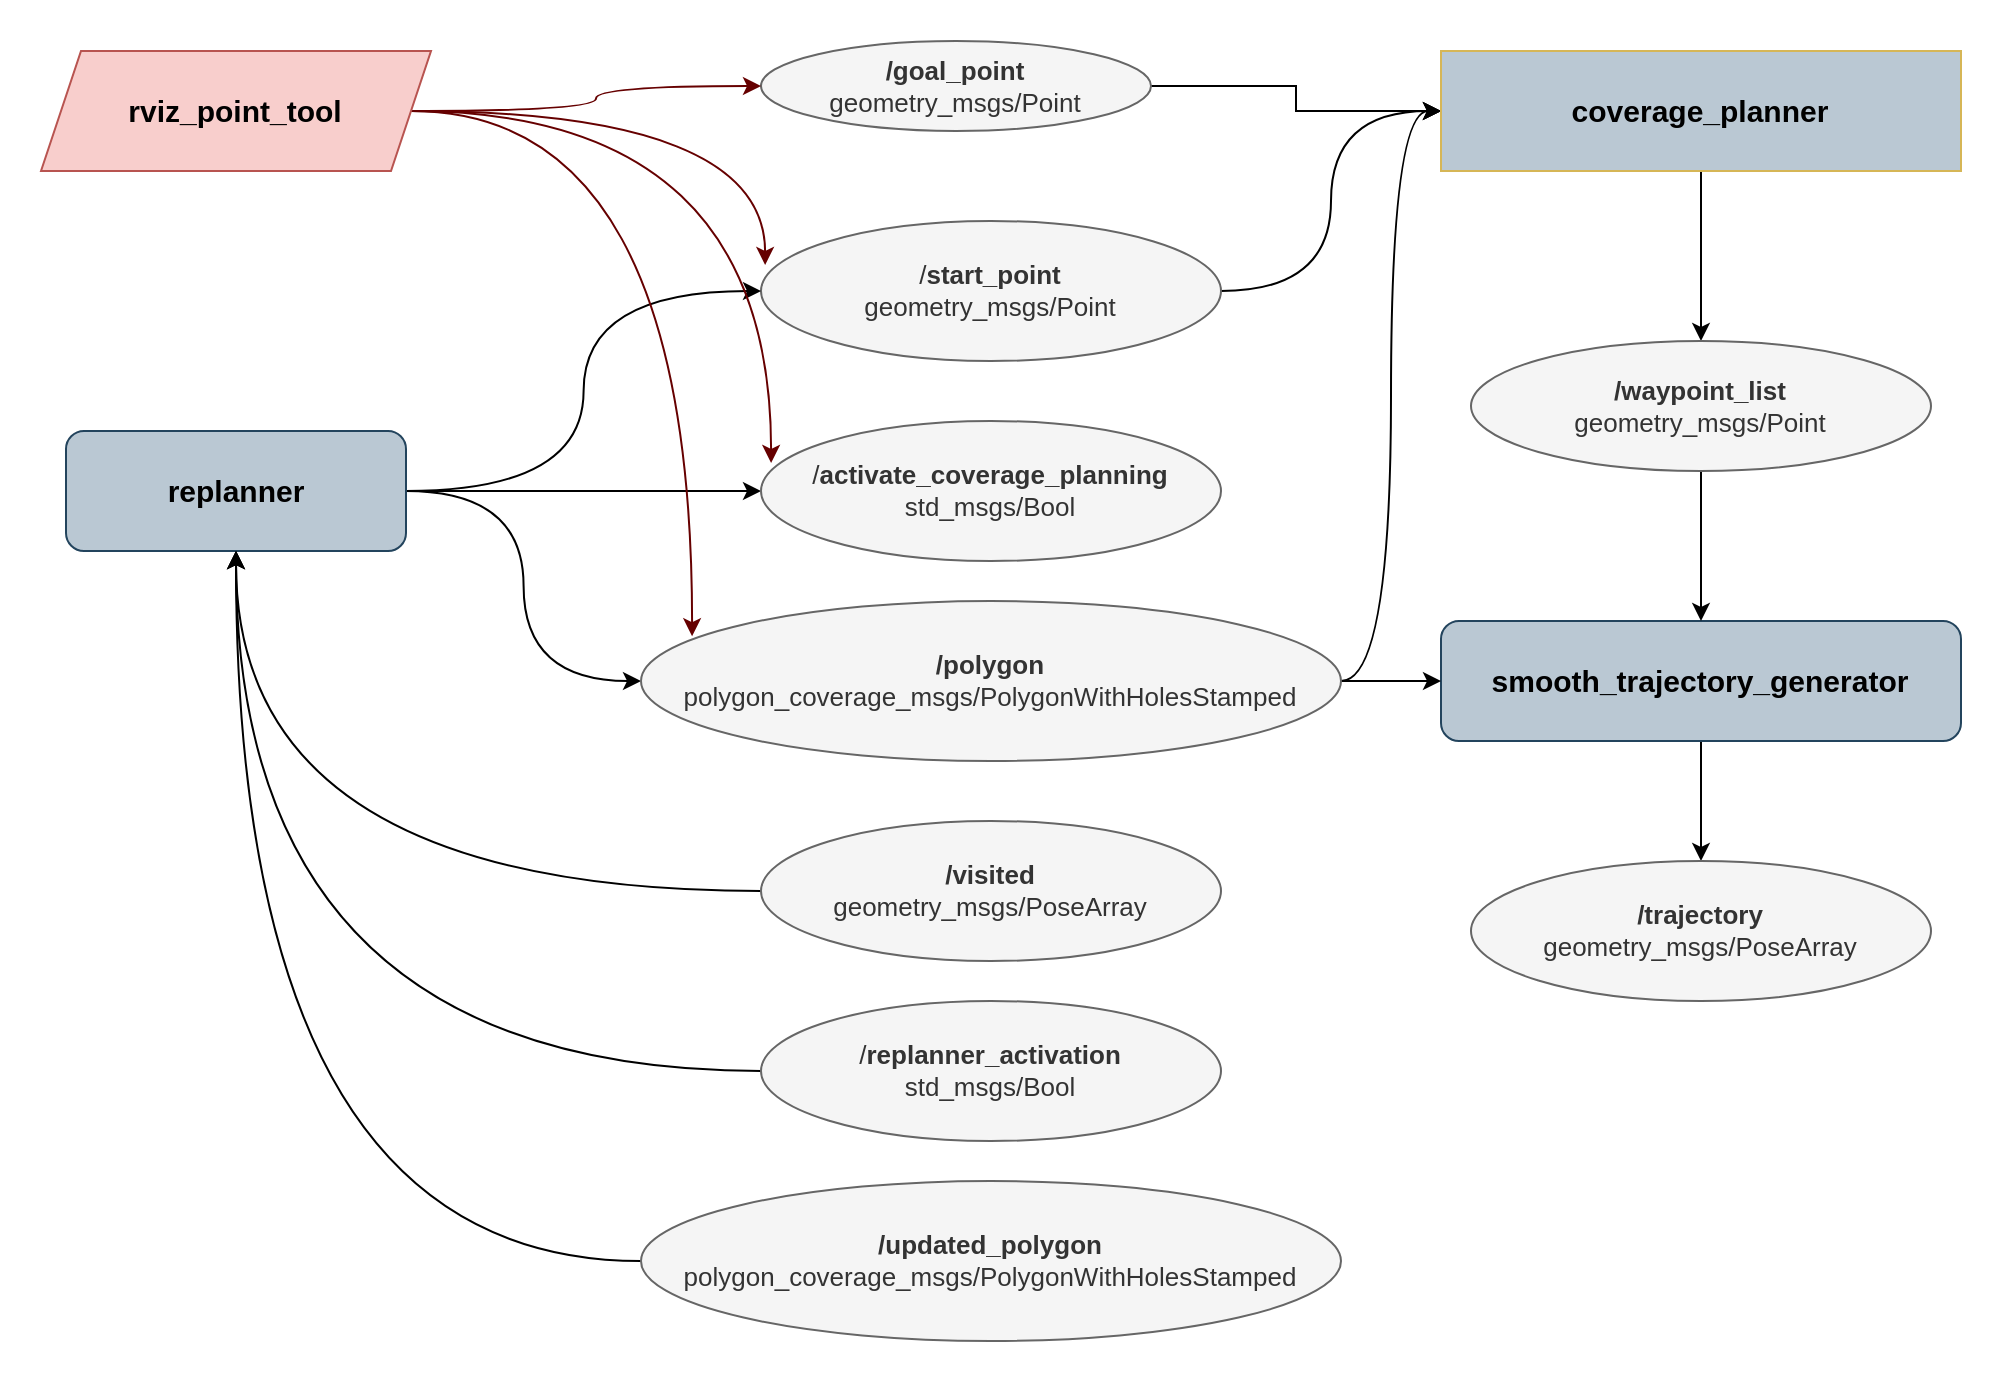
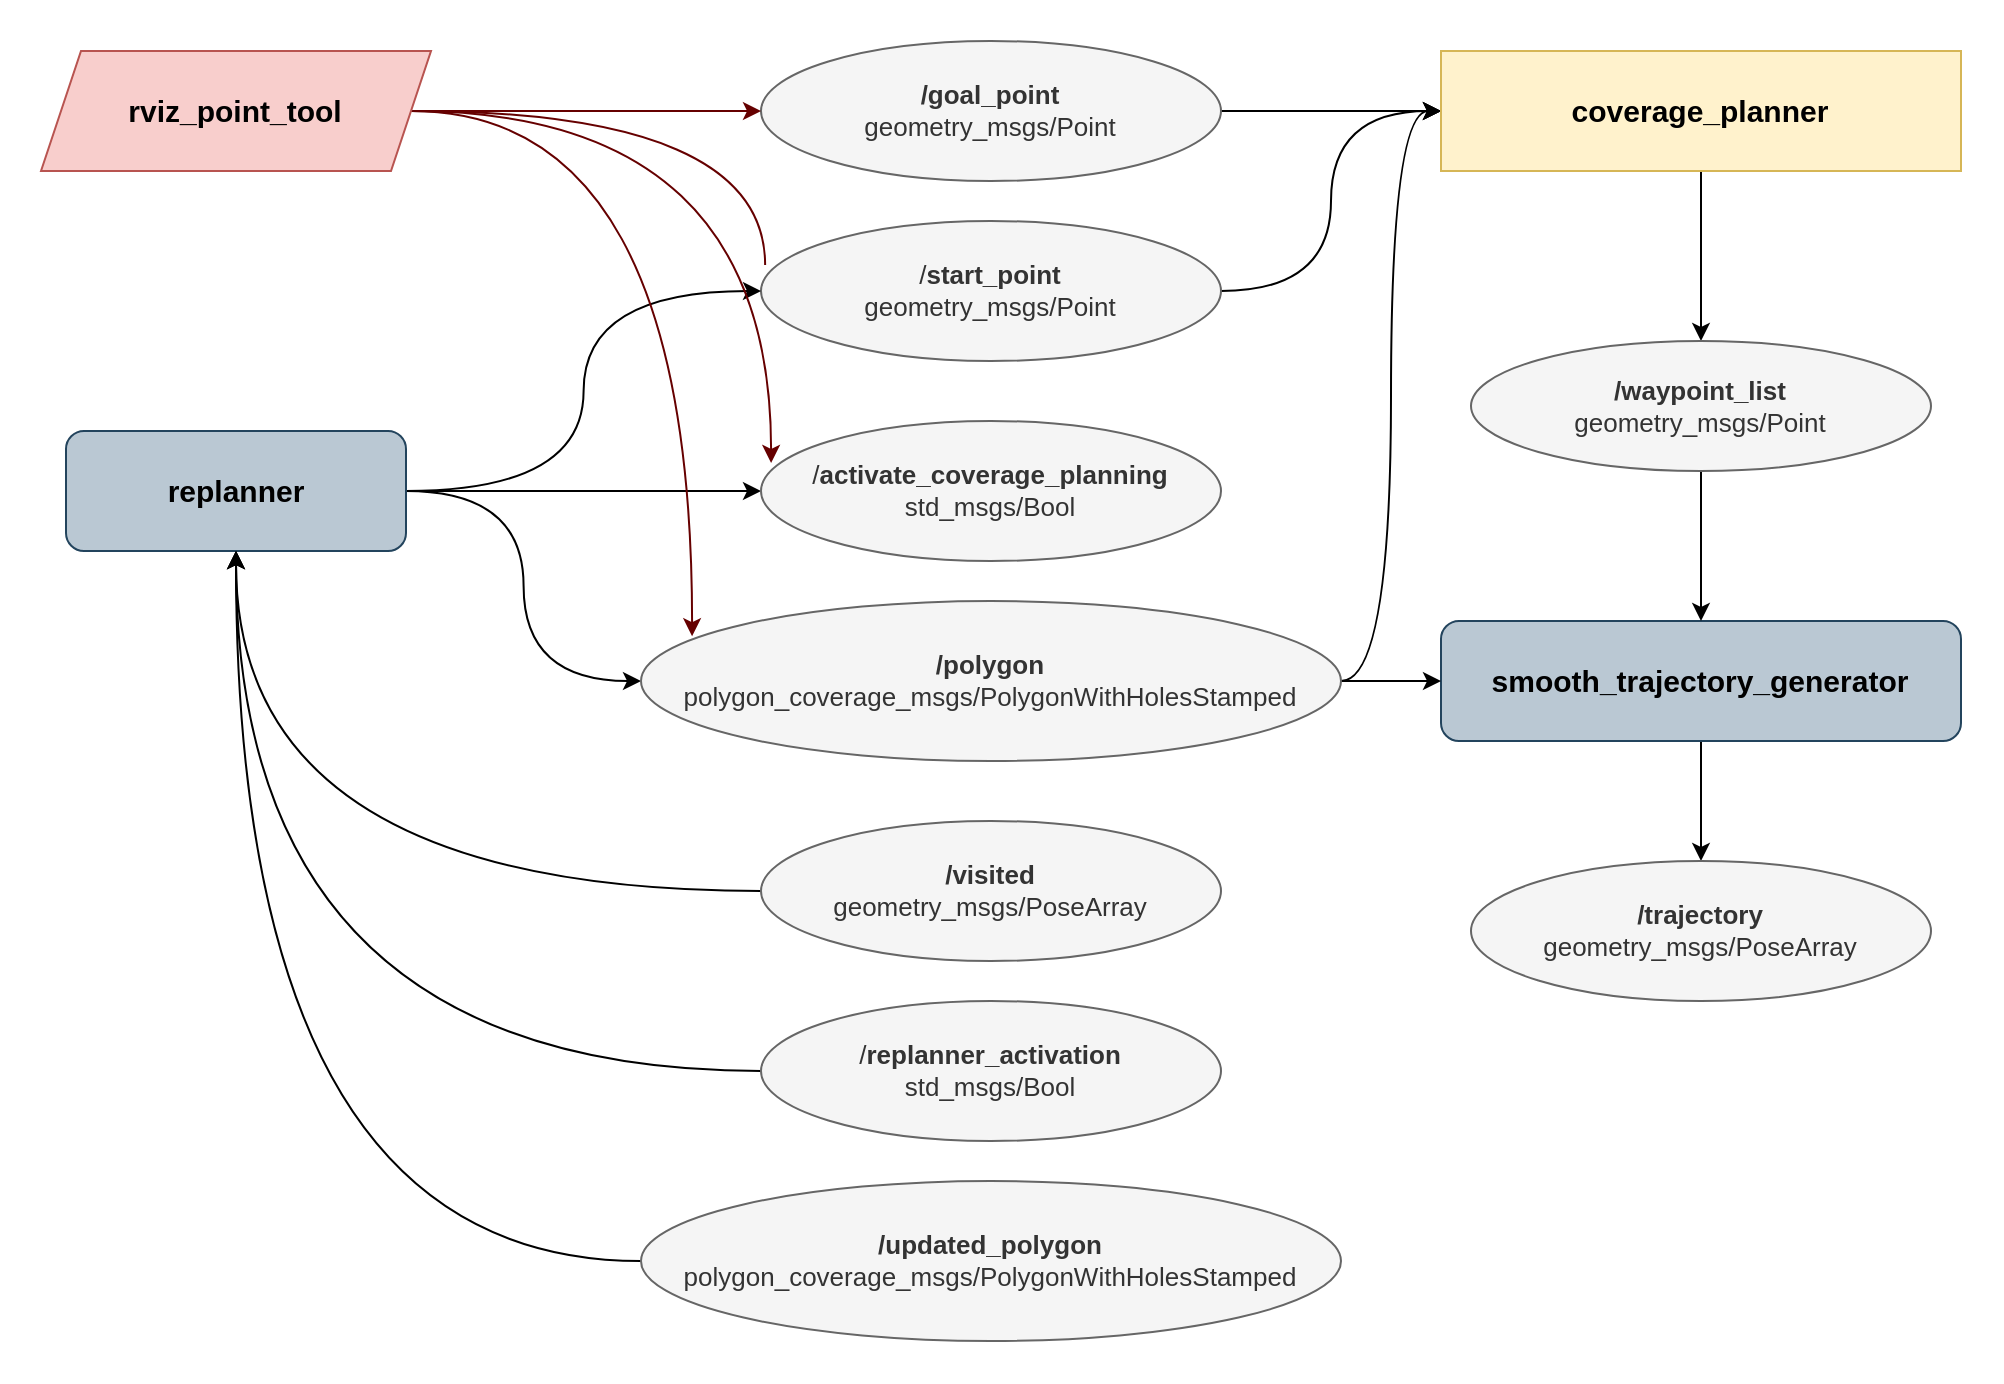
node "/goal_point geometry_msgs/Point": size 390x90 -> 460x140
node "coverage_planner": fillcolor #bac8d3 -> #fff2cc
edge "rviz_point_tool" -> "/start_point geometry_msgs/Point": arrowhead classic -> none
